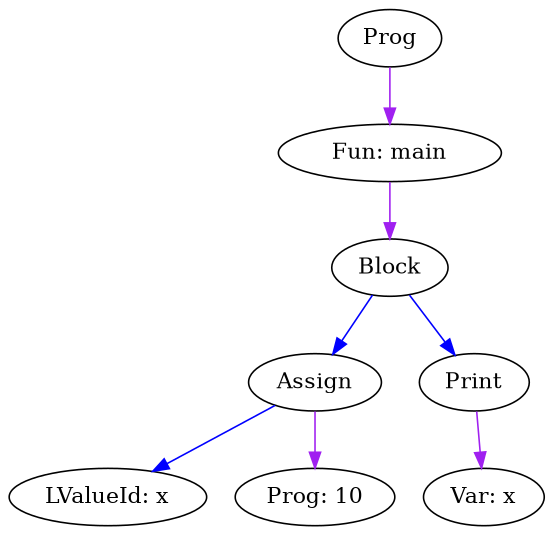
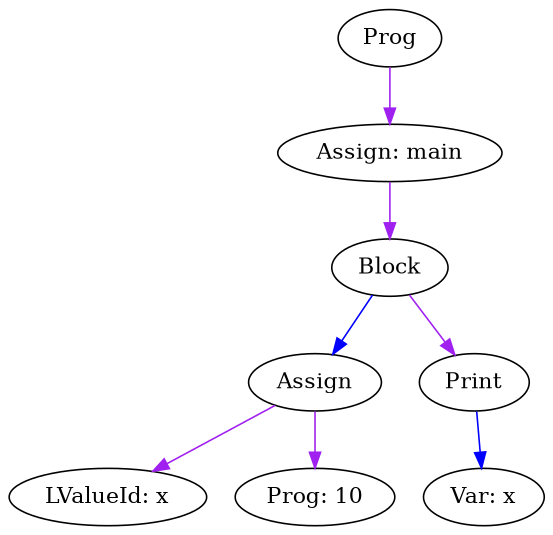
node "Fun: main": label "Fun: main" -> "Assign: main"
edge "Block" -> "Print": color blue -> purple
edge "Print" -> "Var: x": color purple -> blue
edge "Assign" -> "LValueId: x": color blue -> purple
